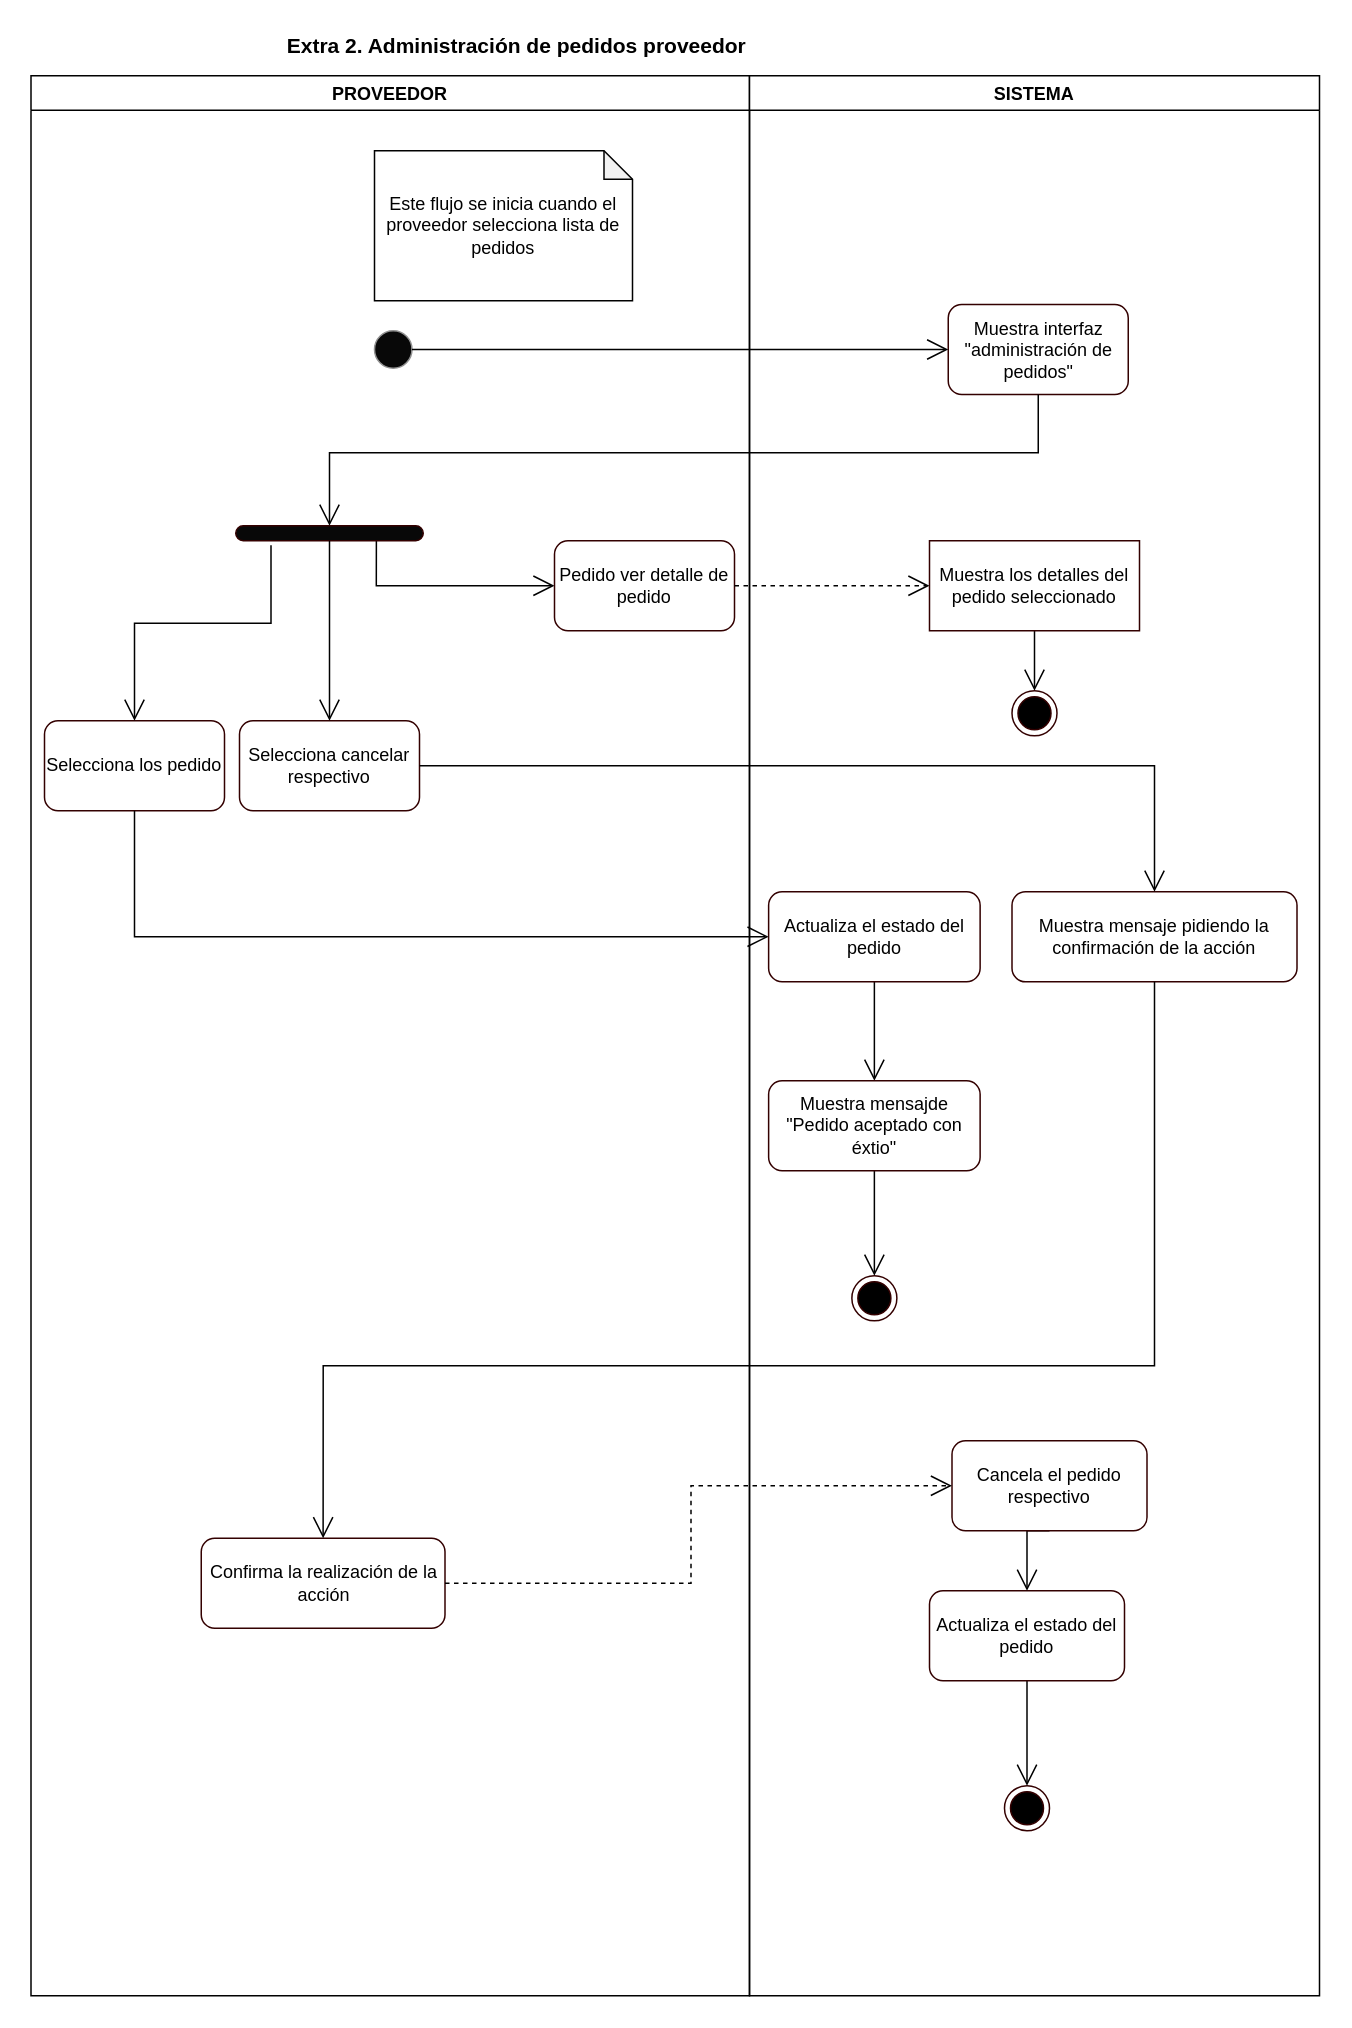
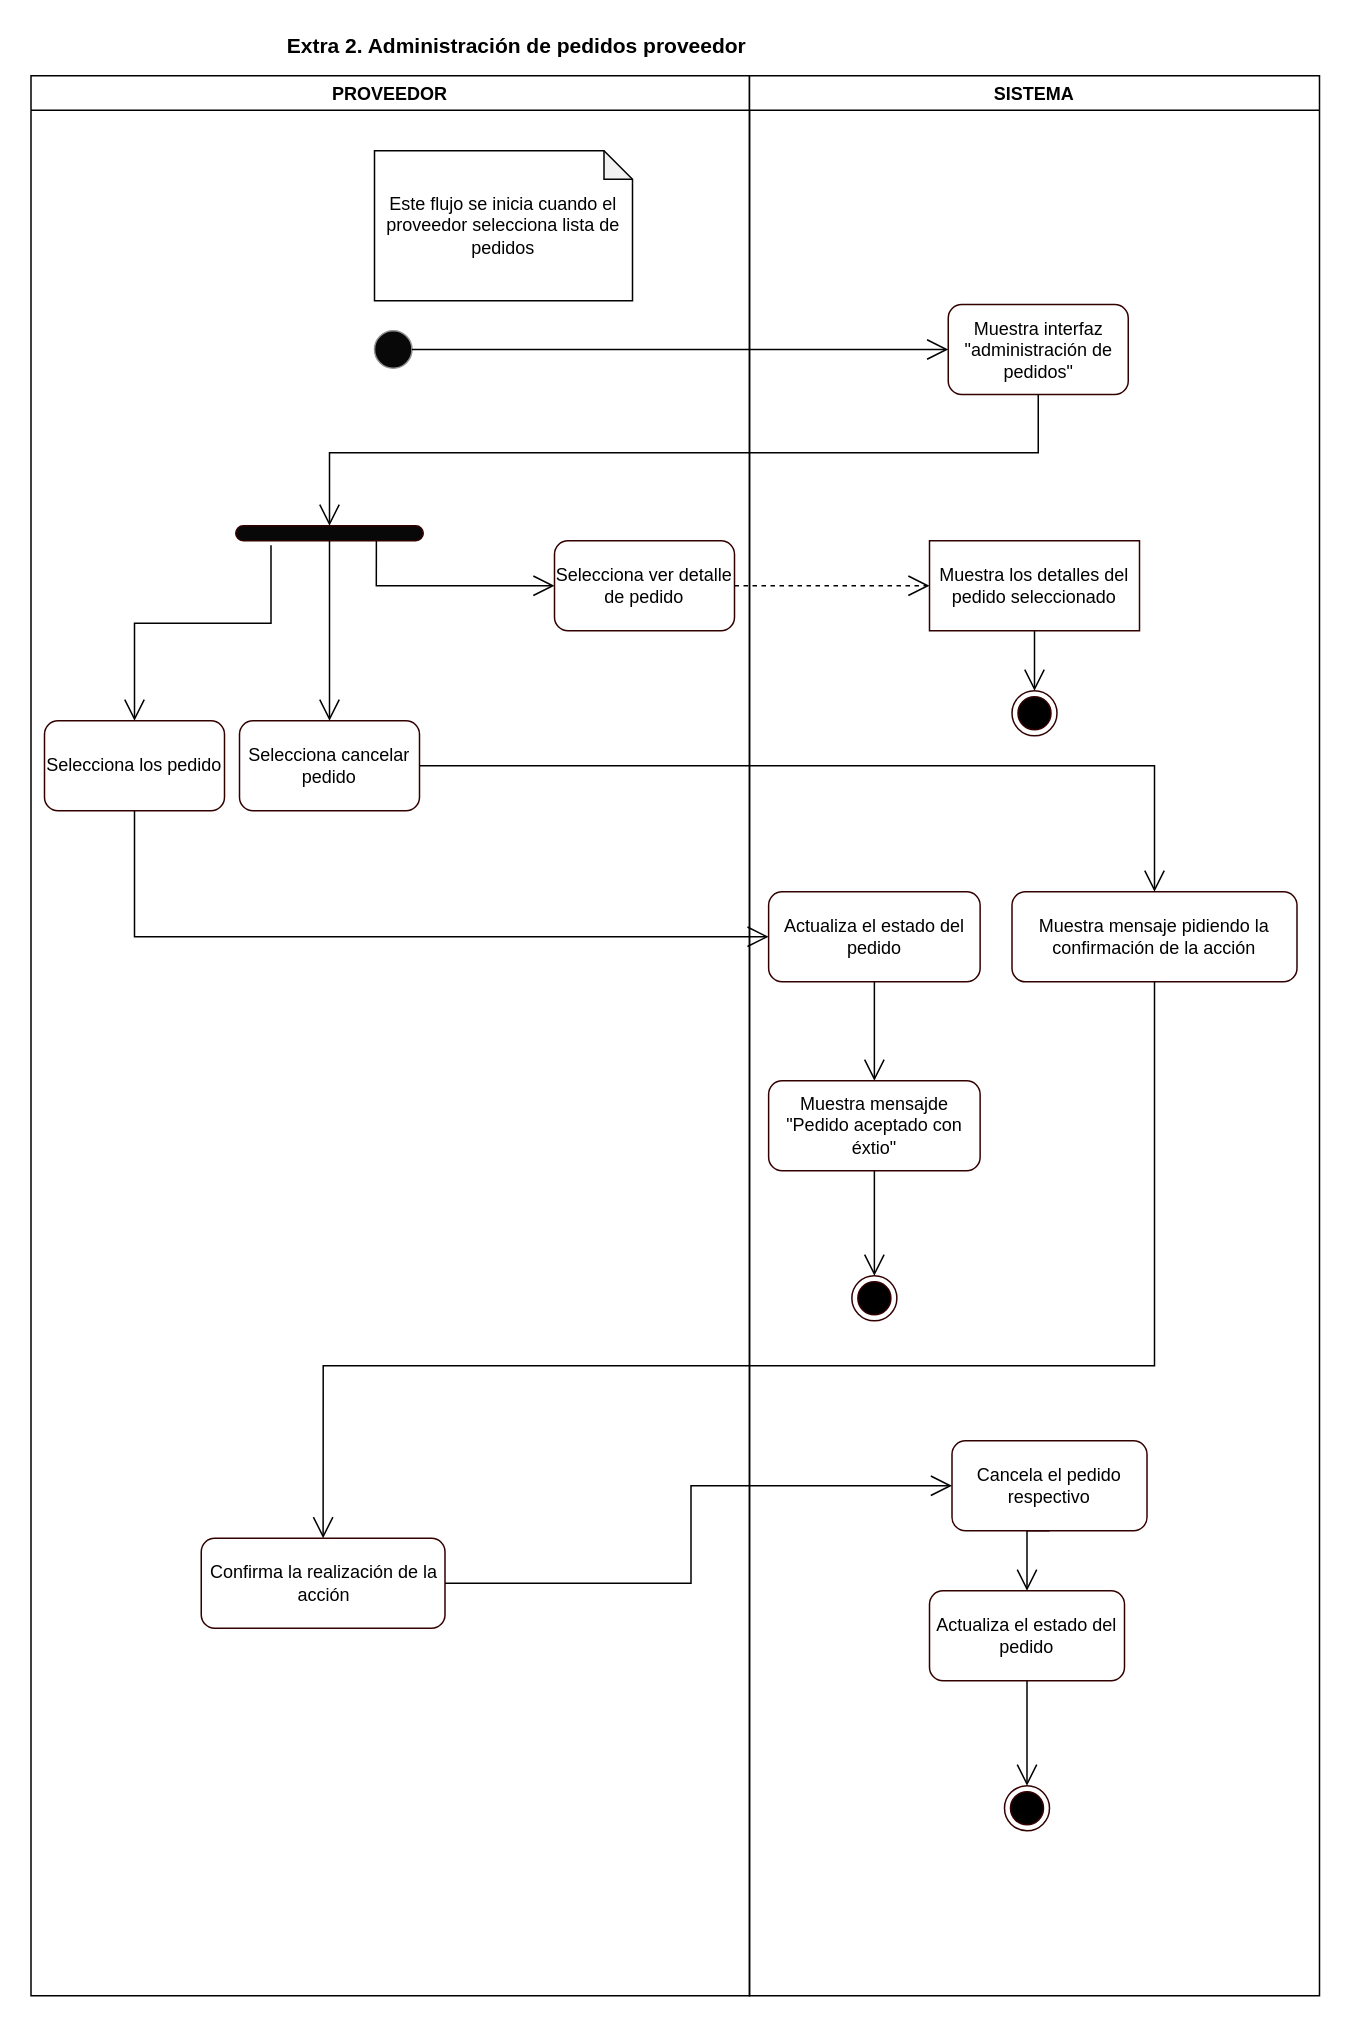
node "Pedido ver detalle de pedido": label "Pedido ver detalle de pedido" -> "Selecciona ver detalle de pedido"
node "Selecciona cancelar respectivo": label "Selecciona cancelar respectivo" -> "Selecciona cancelar pedido"
edge "Confirma la realización de la acción" -> "Cancela el pedido respectivo": style dashed -> solid
